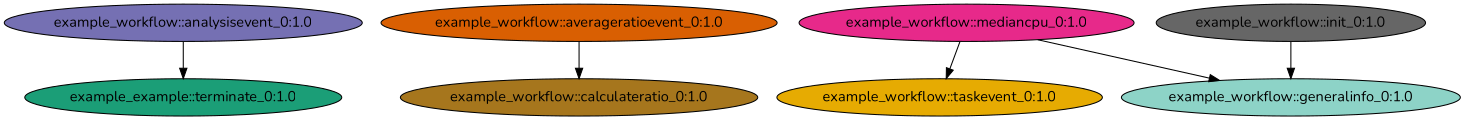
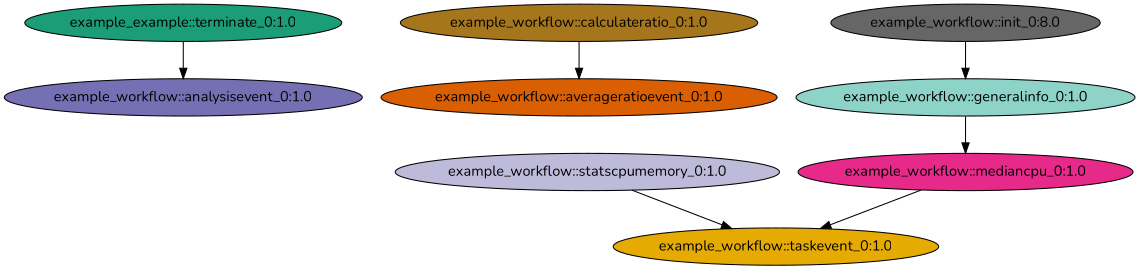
node "example_workflow::init_0:1.0": label "example_workflow::init_0:1.0" -> "example_workflow::init_0:8.0"
edge "example_workflow::analysisevent_0:1.0" -> "example_example::terminate_0:1.0": reversed
edge "example_workflow::averageratioevent_0:1.0" -> "example_workflow::calculateratio_0:1.0": reversed
edge "example_workflow::mediancpu_0:1.0" -> "example_workflow::generalinfo_0:1.0": reversed
node "example_workflow::statscpumemory_0:1.0": added
